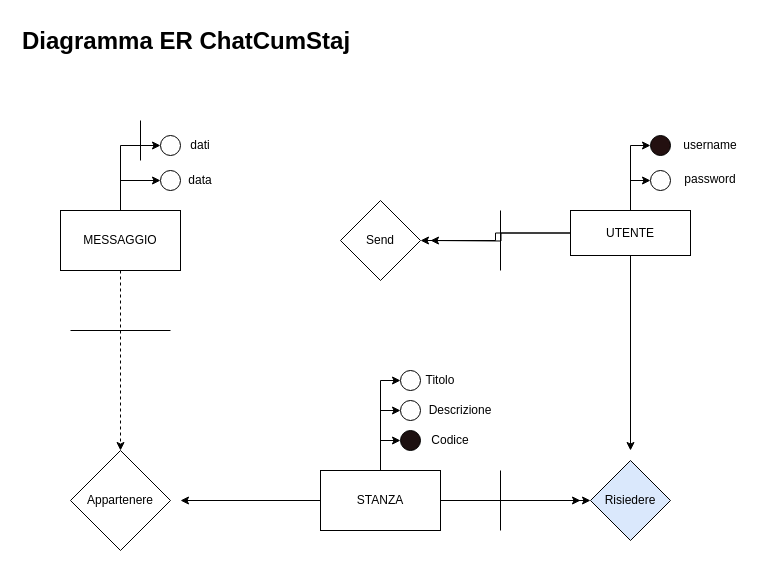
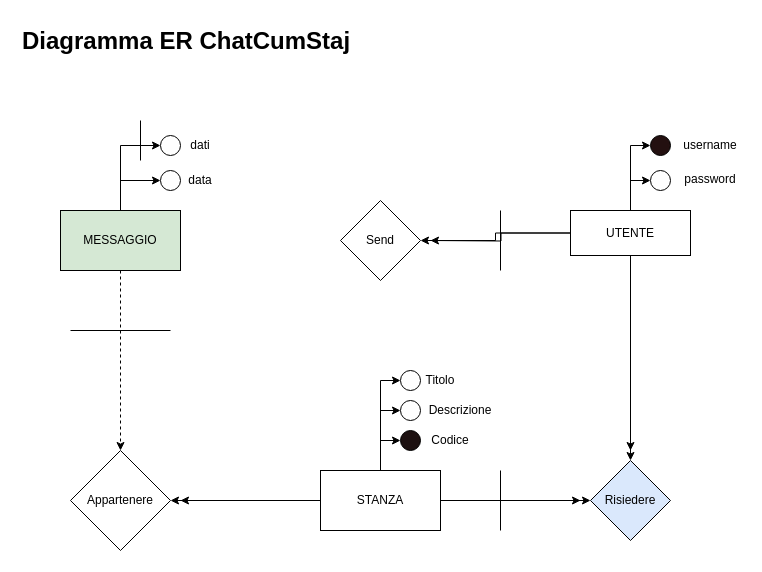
node "MESSAGGIO": fillcolor #ffffff -> #d5e8d4
edge "UTENTE" -> "Risiedere": added
edge "STANZA" -> "Appartenere": added
